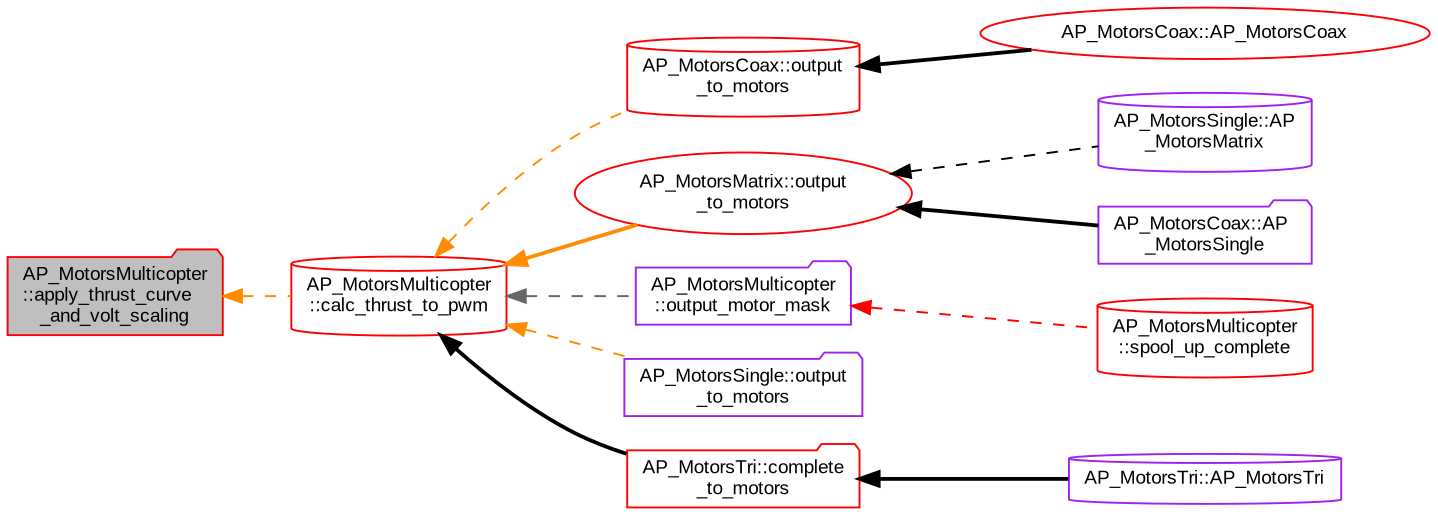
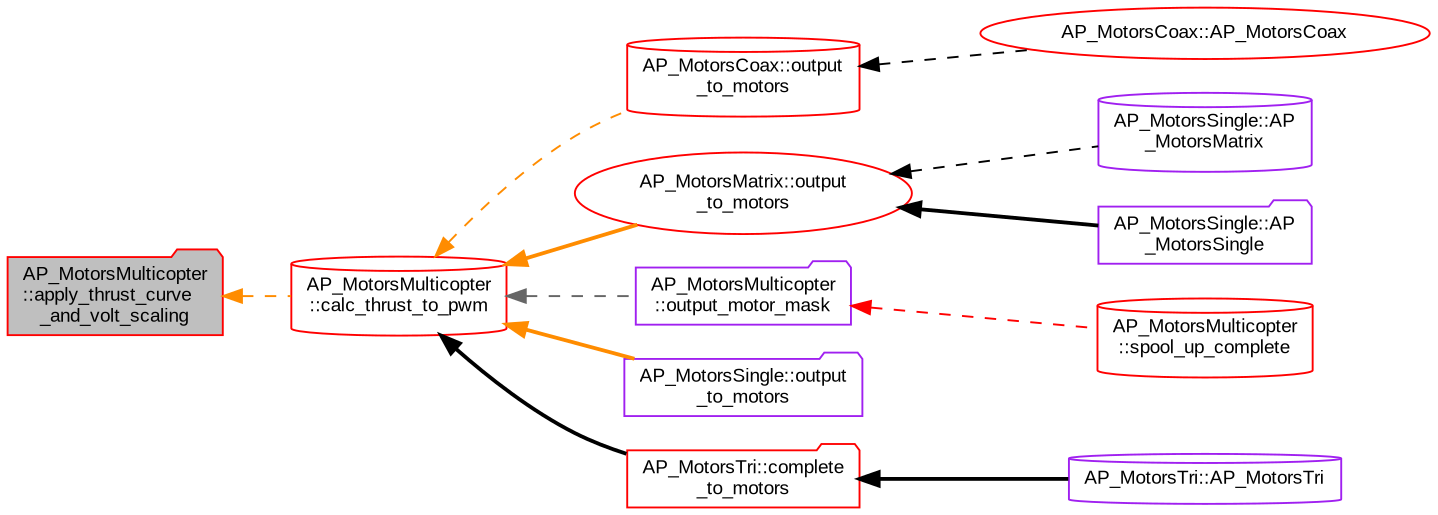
edge "AP_MotorsCoax::AP_MotorsCoax" -> "AP_MotorsCoax::output _to_motors": style bold -> dashed
node "AP_MotorsCoax::AP _MotorsSingle": label "AP_MotorsCoax::AP _MotorsSingle" -> "AP_MotorsSingle::AP _MotorsSingle"
edge "AP_MotorsSingle::output _to_motors" -> "AP_MotorsMulticopter ::calc_thrust_to_pwm": style dashed -> bold
